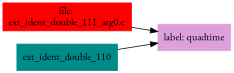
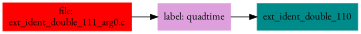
edge "ext_ident_double_110" -> "label: quadtime": reversed
